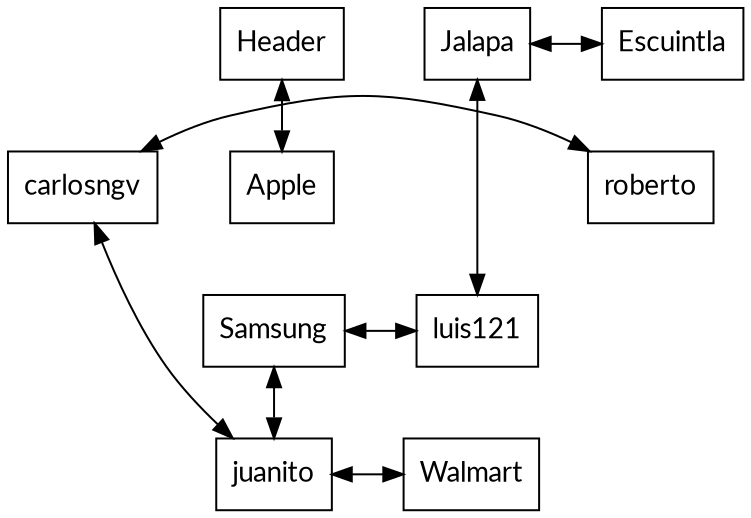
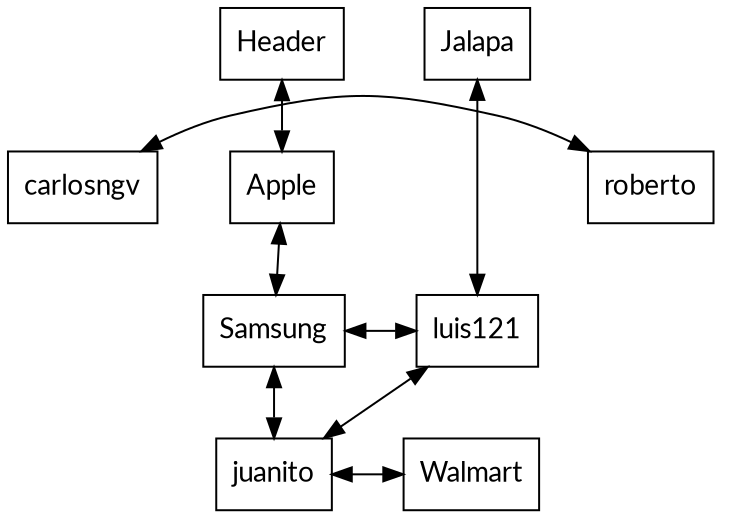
node "Escuintla": removed
edge "Apple" -- "Samsung": added
edge "carlosngv" -- "juanito": now "luis121" -- "juanito"
